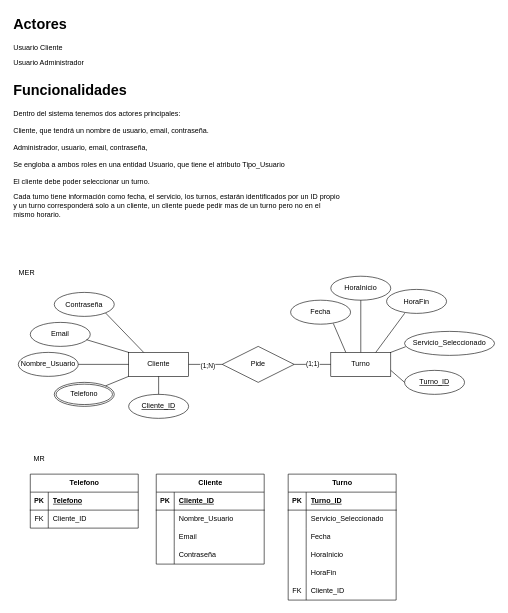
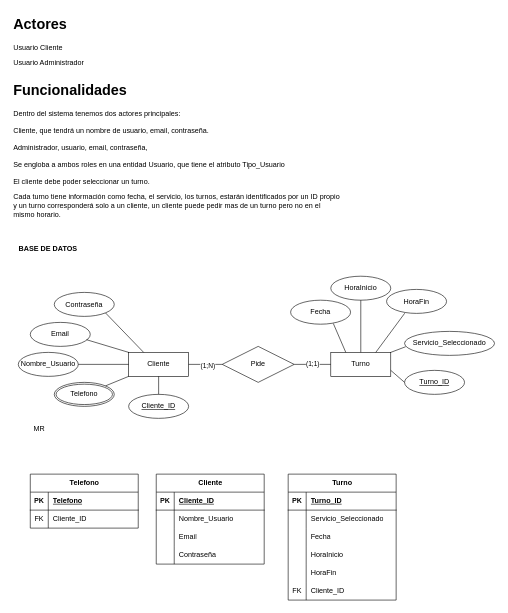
node "BASE DE DATOS": added
node "MER": removed
node "MR": moved (75, 459) -> (75, 429)
